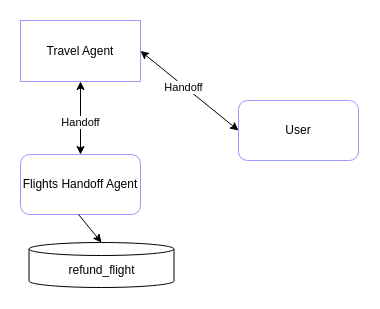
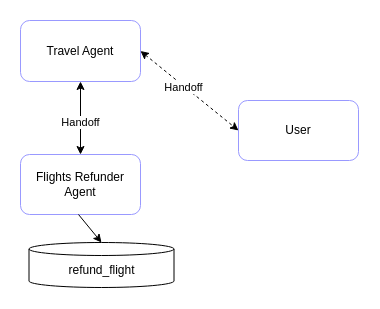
node "Travel Agent": shape rectangle -> rounded rectangle
edge "Travel Agent" -- "User": style solid -> dashed
node "Flights Handoff Agent": label "Flights Handoff Agent" -> "Flights Refunder Agent"
